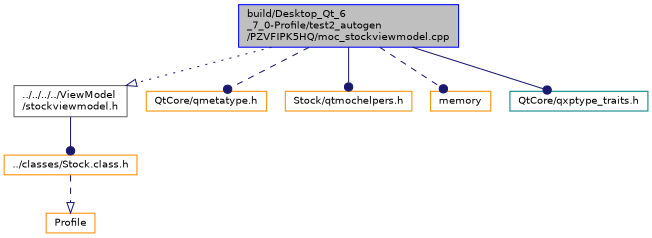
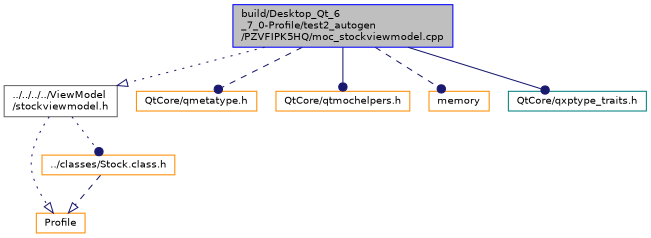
node "Stock/qtmochelpers.h": label "Stock/qtmochelpers.h" -> "QtCore/qtmochelpers.h"
edge "../../../../ViewModel /stockviewmodel.h" -> "../classes/Stock.class.h": style solid -> dotted
edge "../../../../ViewModel /stockviewmodel.h" -> "Profile": added
